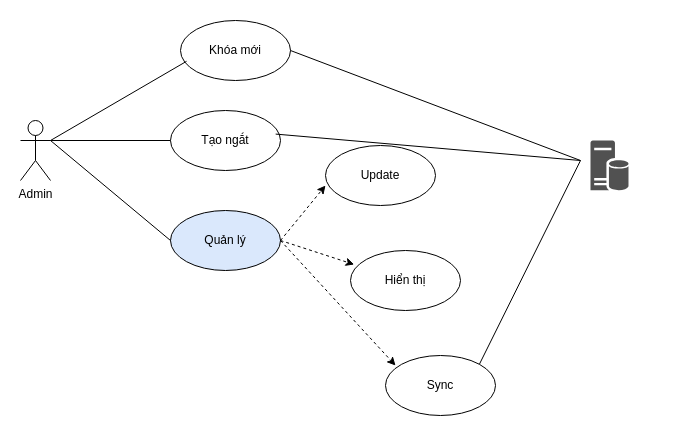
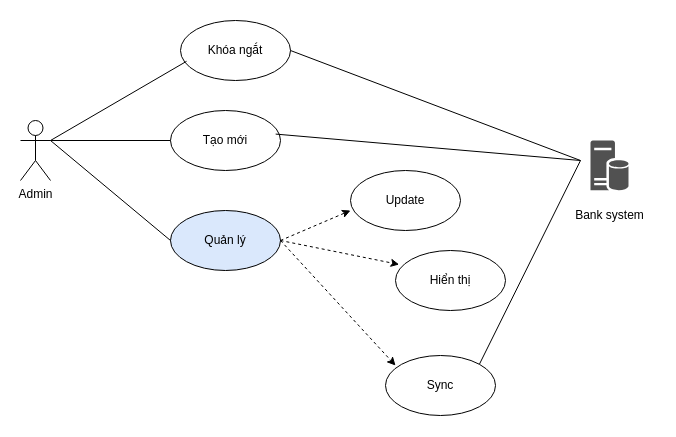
node "Khóa mới": label "Khóa mới" -> "Khóa ngắt"
node "Tạo ngắt": label "Tạo ngắt" -> "Tạo mới"
node "Update": moved (381, 176) -> (406, 201)
node "Bank system": added
node "Hiển thị": moved (406, 281) -> (451, 281)
